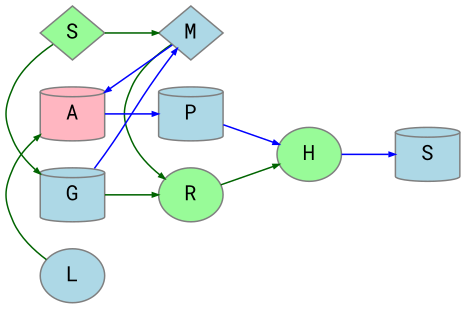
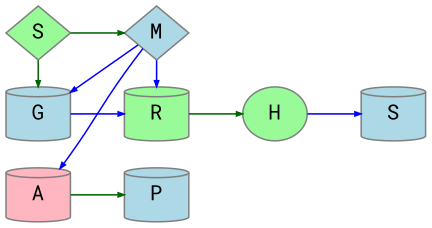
edge "G" -> "M": reversed
edge "M" -> "R": color darkgreen -> blue
edge "A" -> "P": color blue -> darkgreen
edge "P" -> "H": removed
edge "G" -> "R": color darkgreen -> blue
node "R": shape ellipse -> cylinder
node "L": removed
